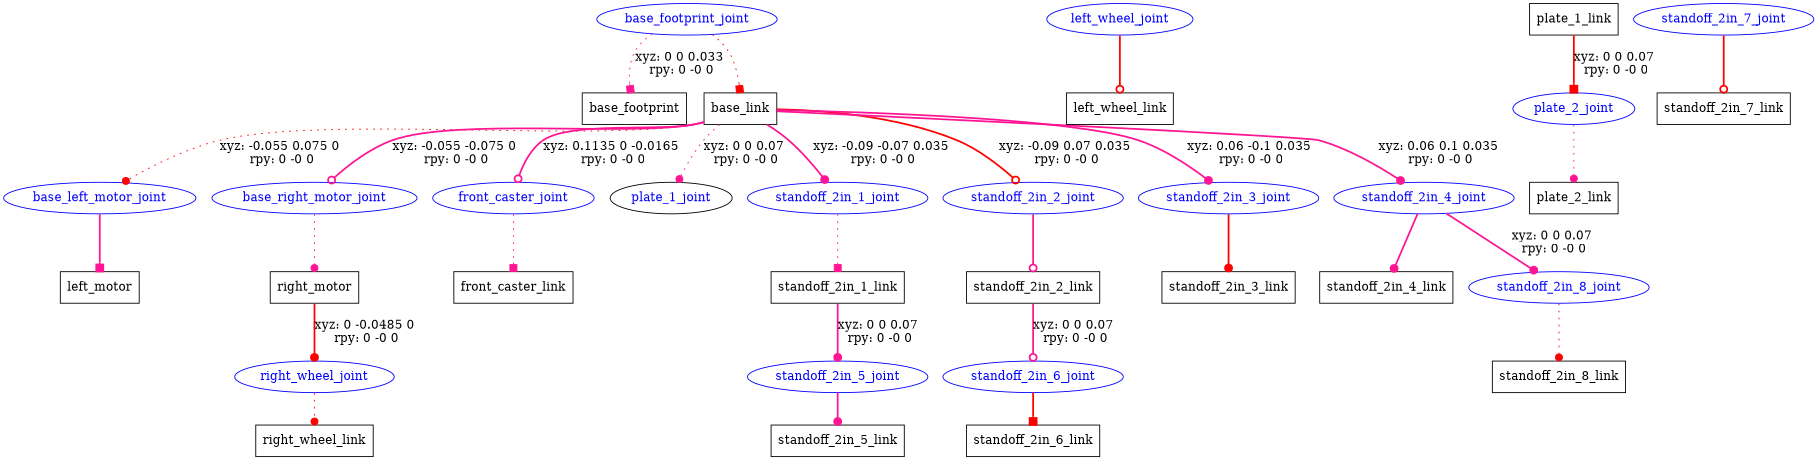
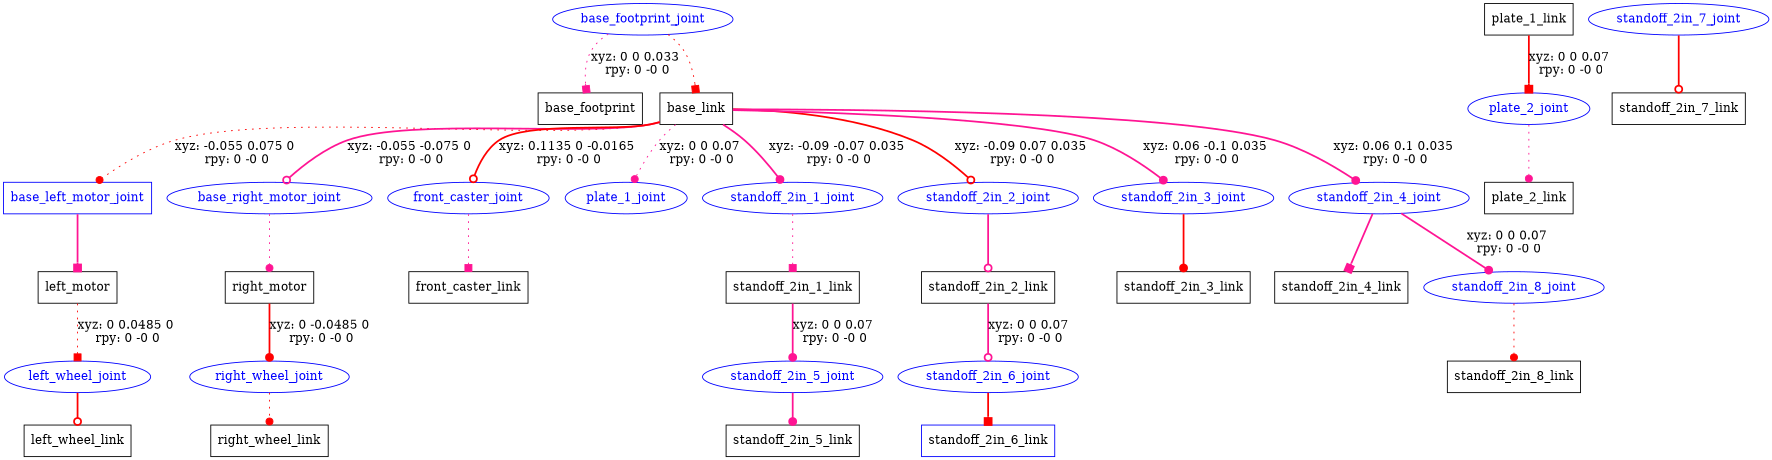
edge "base_link" -> "front_caster_joint": color deeppink -> red
node "base_left_motor_joint": shape ellipse -> box
node "plate_1_joint": color black -> blue
edge "standoff_2in_4_joint" -> "standoff_2in_4_link": arrowhead dot -> box
edge "left_motor" -> "left_wheel_joint": added, label "xyz: 0 0.0485 0 rpy: 0 -0 0"
node "standoff_2in_6_link": color black -> blue
